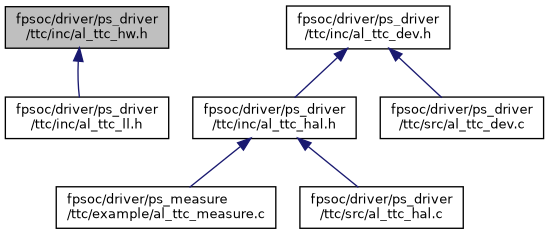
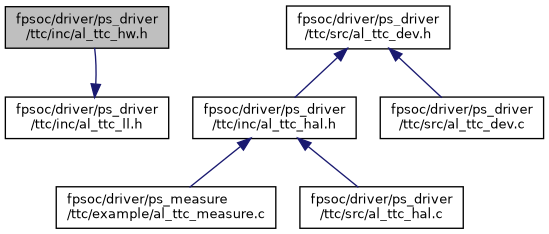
node "fpsoc/driver/ps_driver /ttc/inc/al_ttc_dev.h": label "fpsoc/driver/ps_driver /ttc/inc/al_ttc_dev.h" -> "fpsoc/driver/ps_driver /ttc/src/al_ttc_dev.h"
edge "fpsoc/driver/ps_driver /ttc/inc/al_ttc_ll.h" -> "fpsoc/driver/ps_driver /ttc/inc/al_ttc_hw.h": reversed
